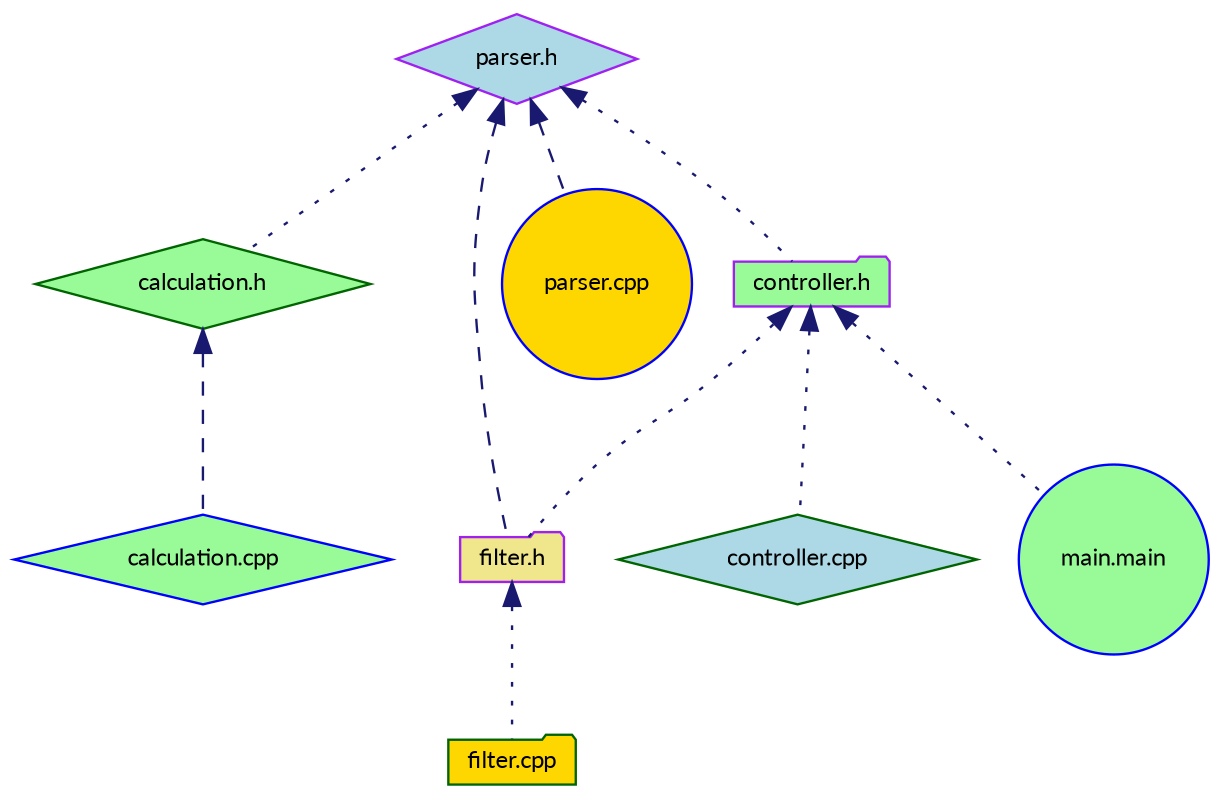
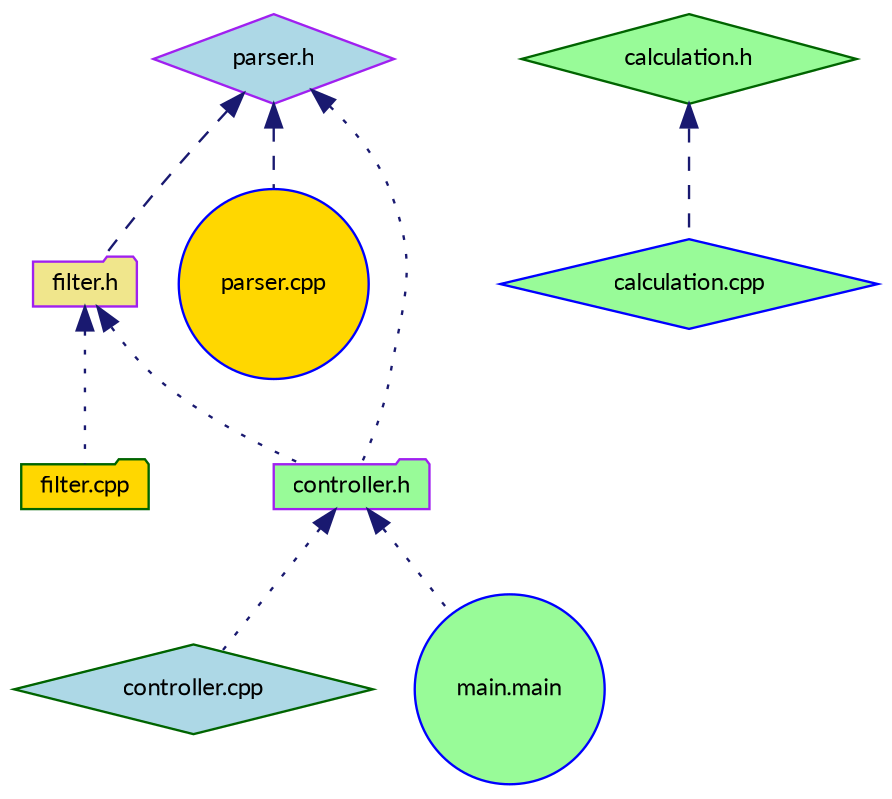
edge "calculation.h" -> "parser.h": removed
edge "filter.h" -> "controller.h": reversed
